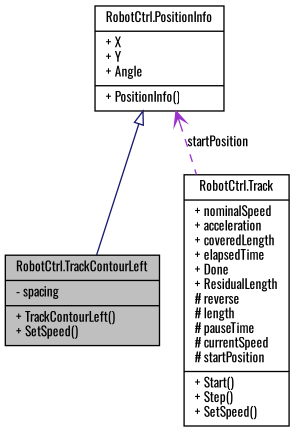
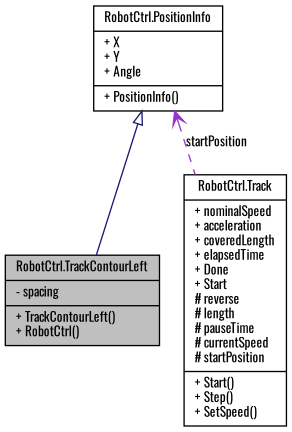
node "RobotCtrl.Track": text "+ ResidualLength" -> "+ Start"
node "RobotCtrl.TrackContourLeft": text "+ SetSpeed()" -> "+ RobotCtrl()"
